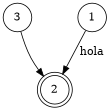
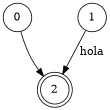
node "3": label "3" -> "0"
